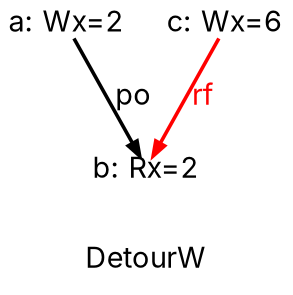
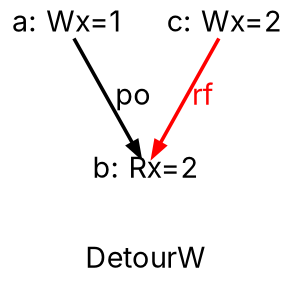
node "a: Wx=2": label "a: Wx=2" -> "a: Wx=1"
node "c: Wx=6": label "c: Wx=6" -> "c: Wx=2"
